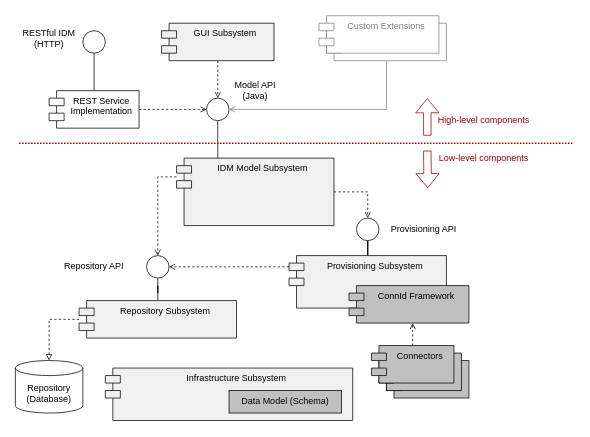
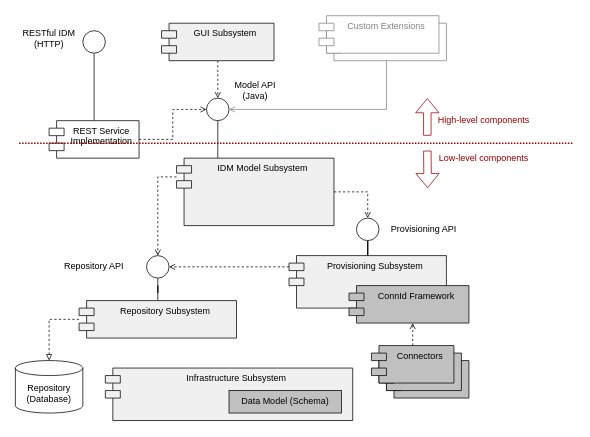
node "REST Service Implementation": moved (94, 109) -> (94, 139)
